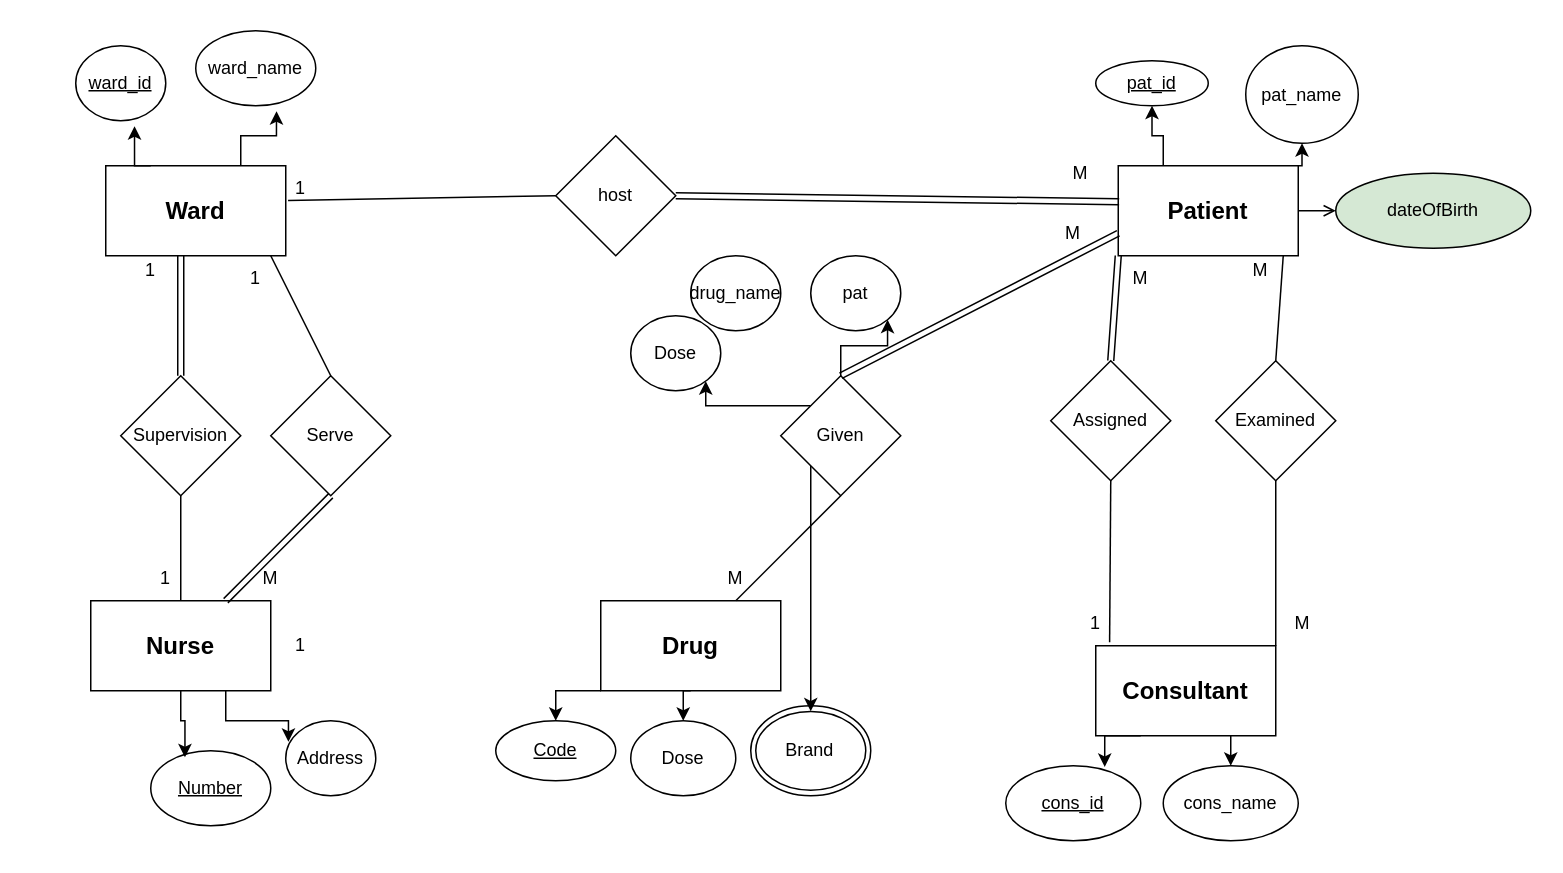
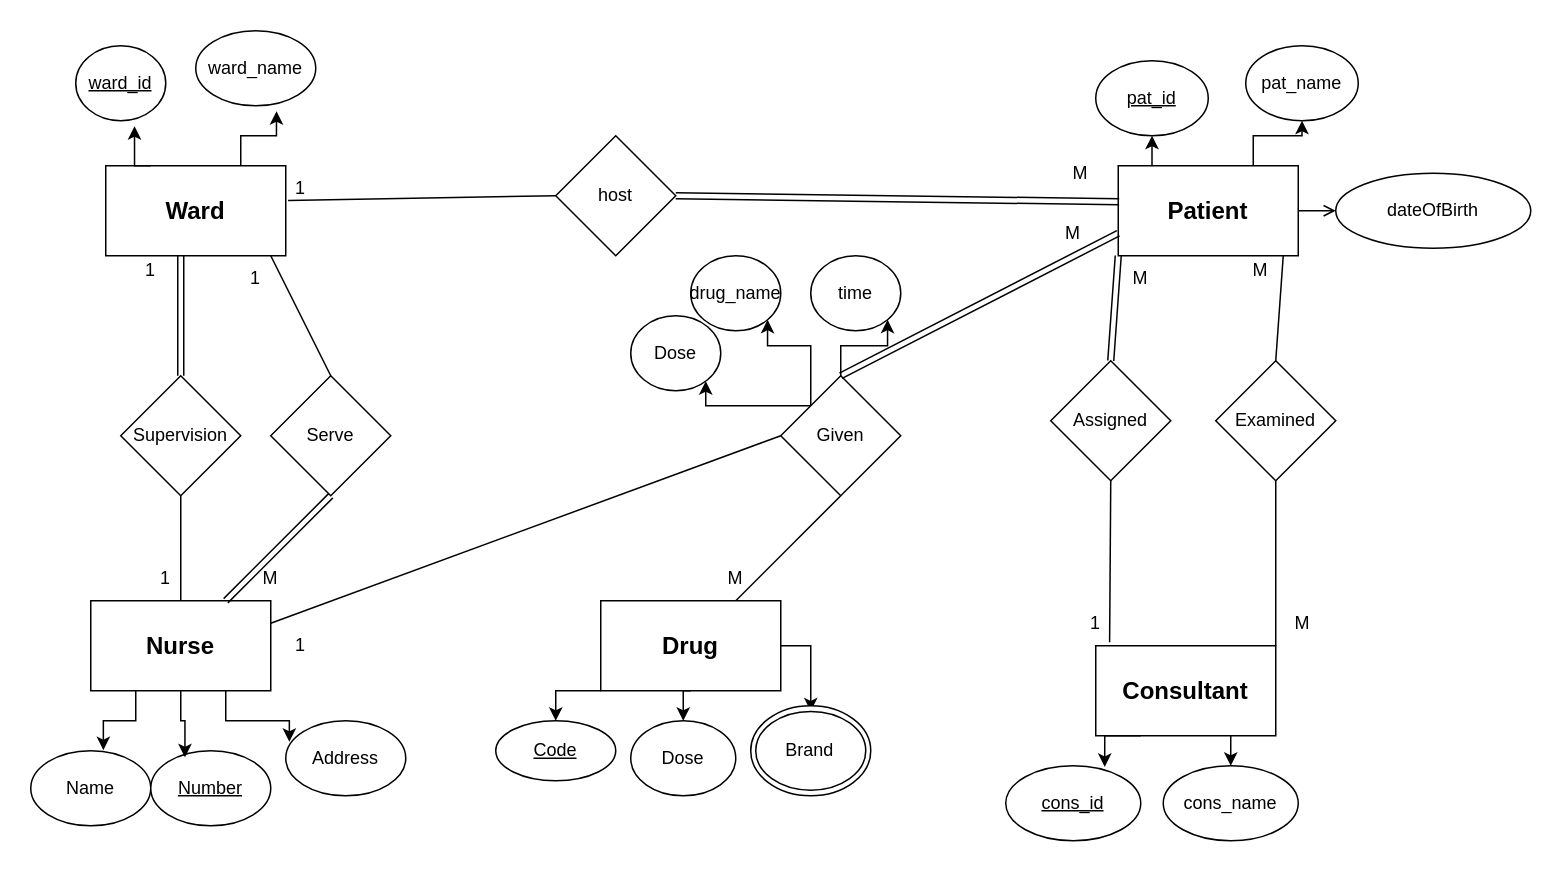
node "pat_id": size 113x45 -> 113x75
node "pat_name": size 113x98 -> 113x75
node "dateOfBirth": fillcolor #d5e8d4 -> #ffffff
node "pat": label "pat" -> "time"
edge "Given" -- "Nurse": added
edge "Given" -> "Brand": now "Given" -> "drug_name"
edge "Drug" -> "Brand": added
edge "Nurse" -> "Name": added
node "Address": size 90x75 -> 120x75
node "Name": added
